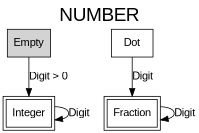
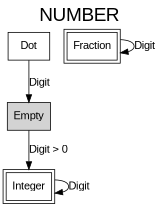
edge "Dot" -> "Fraction": now "Dot" -> "Empty"
